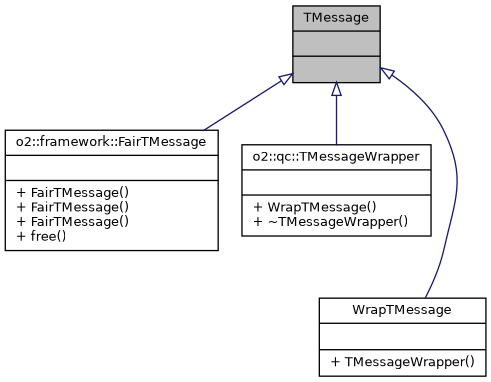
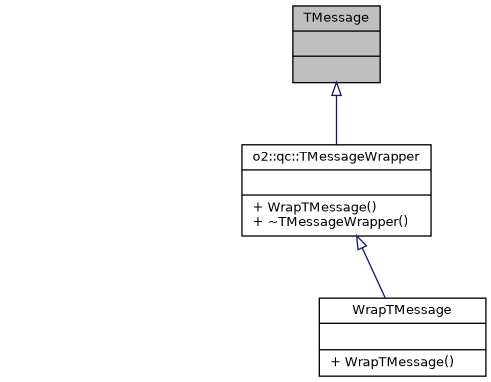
edge "WrapTMessage" -> "TMessage": now "WrapTMessage" -> "o2::qc::TMessageWrapper"
node "o2::framework::FairTMessage": removed
node "WrapTMessage": text "+ TMessageWrapper()" -> "+ WrapTMessage()"
